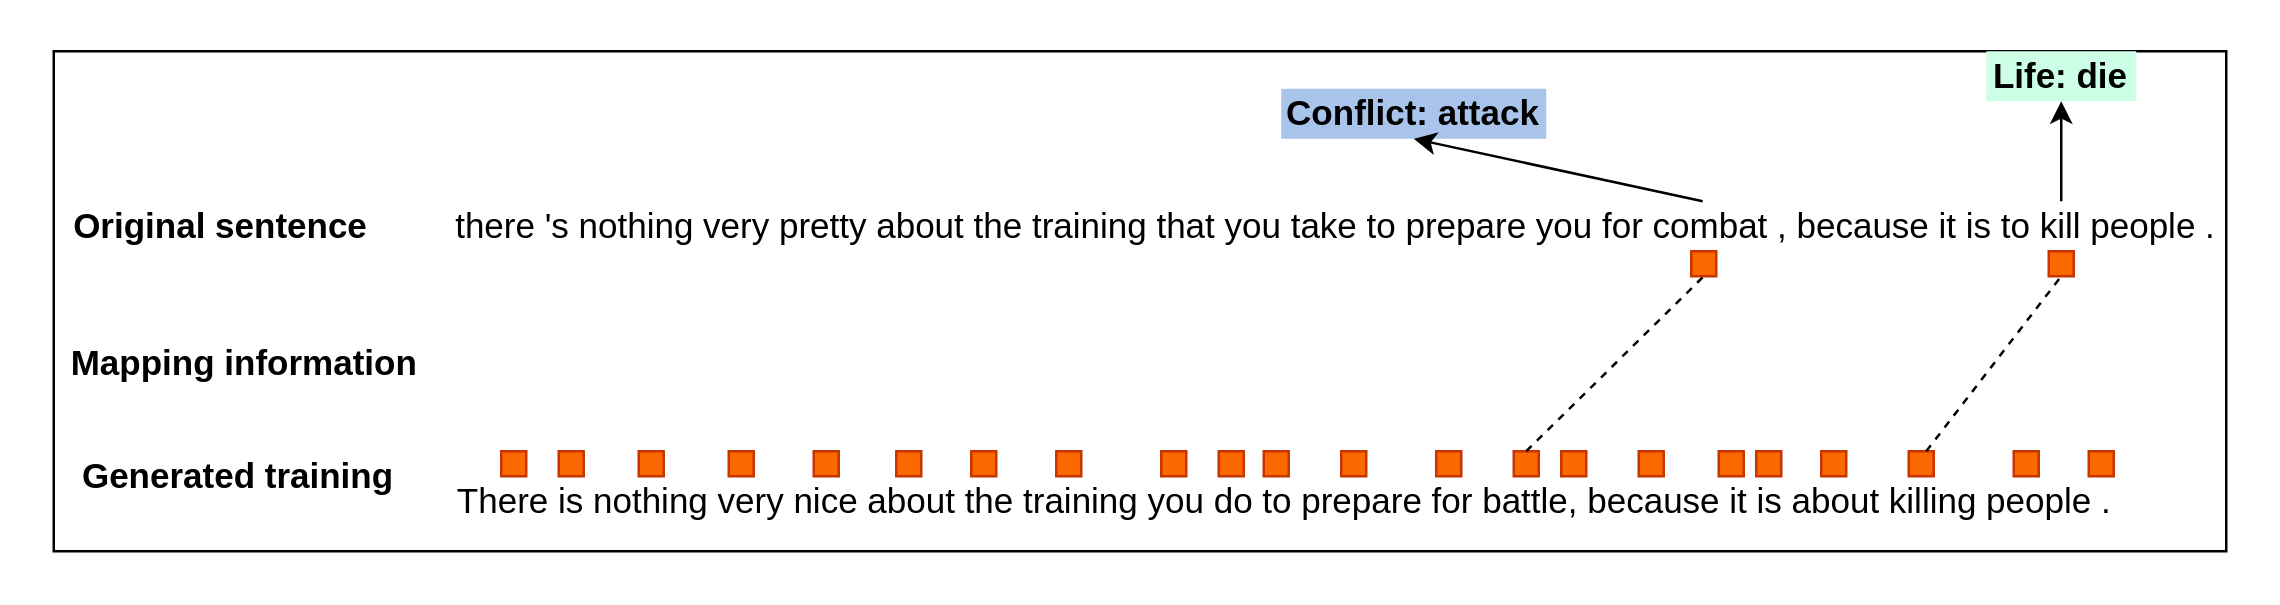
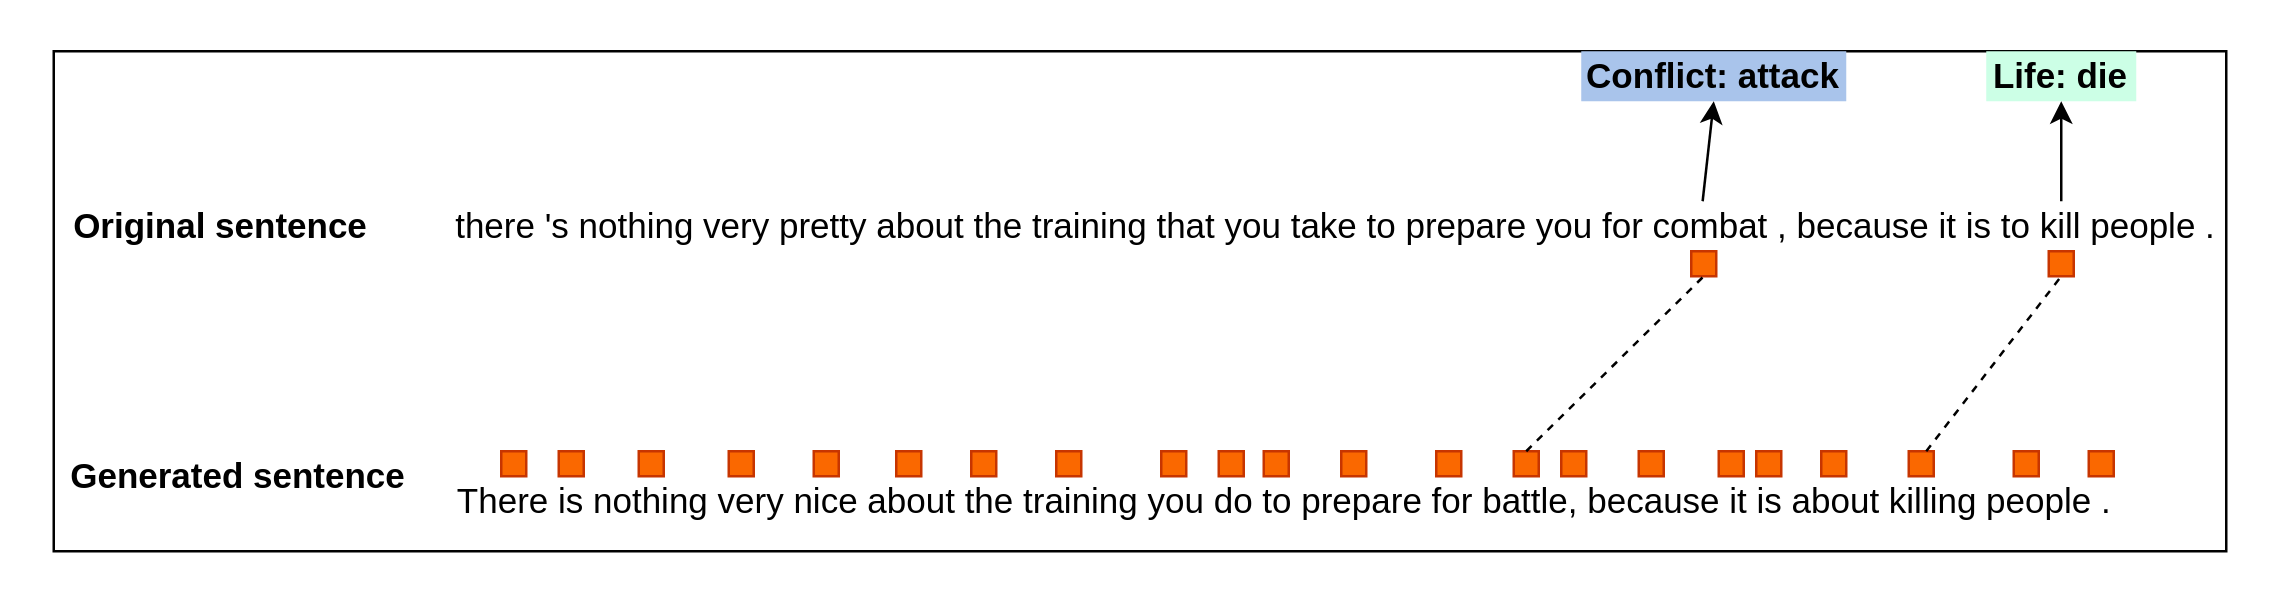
node "Conflict: attack": moved (1414, 114) -> (1714, 76)
node "Mapping information": removed
node "Generated training": label "Generated training" -> "Generated sentence"
